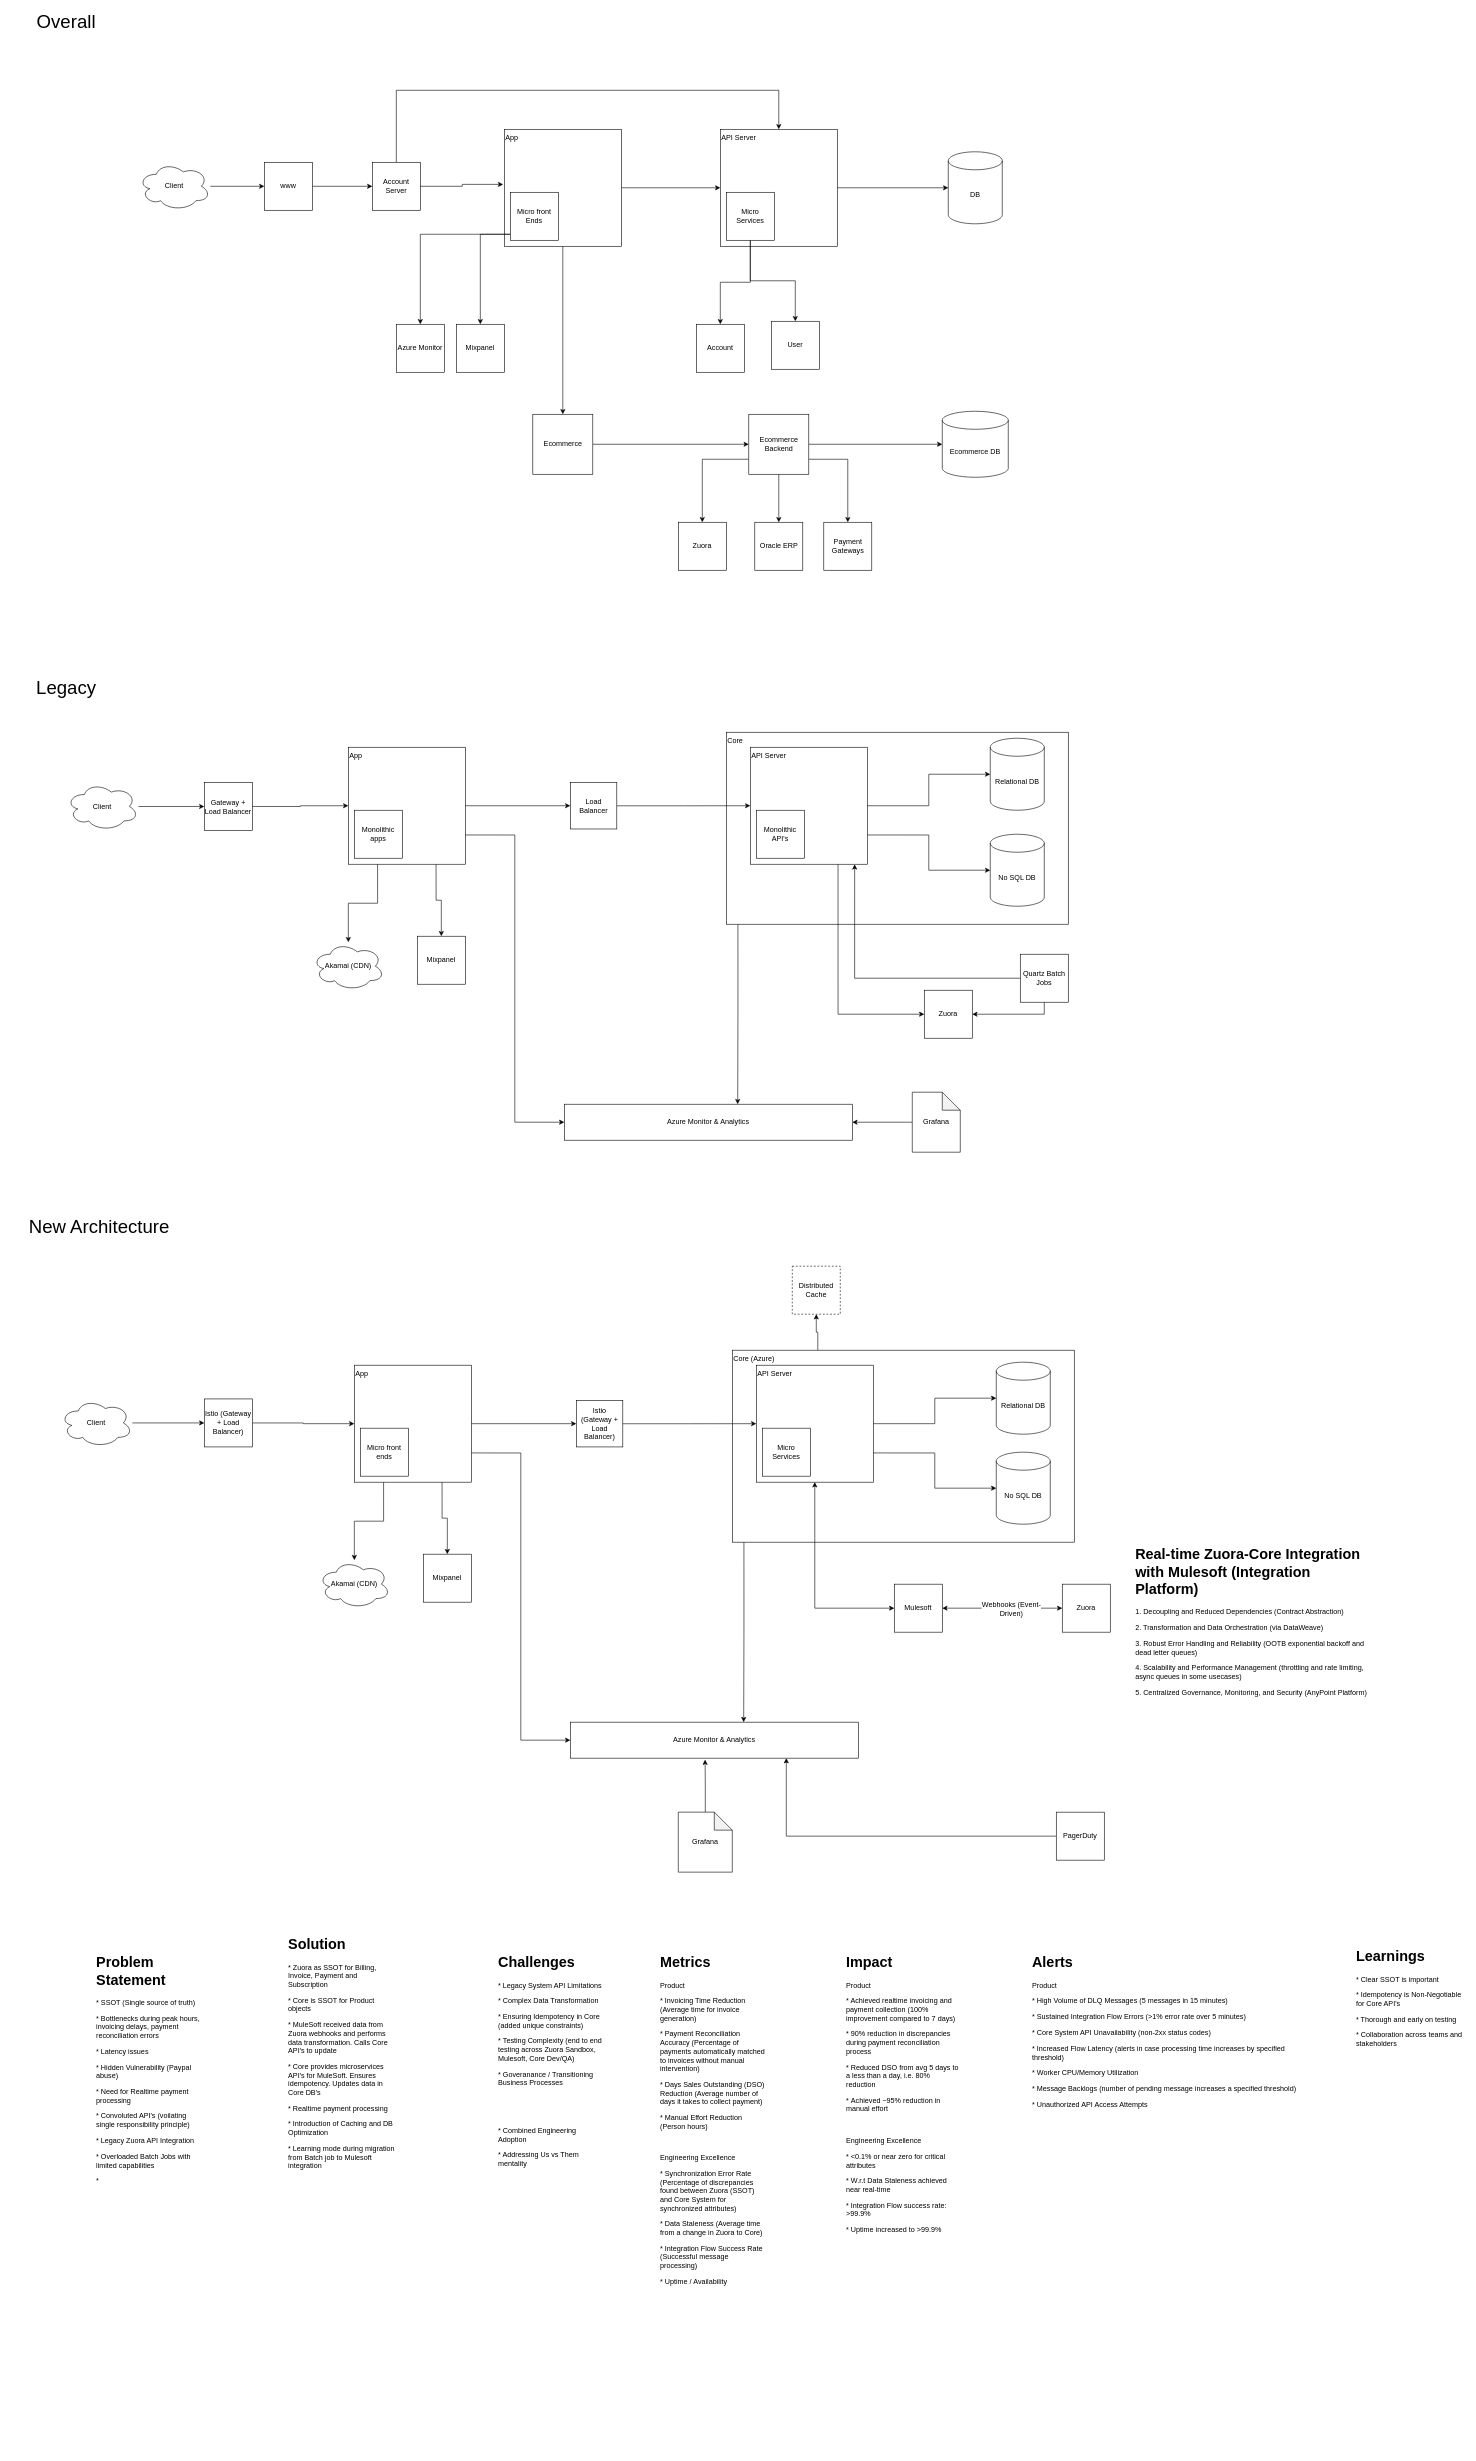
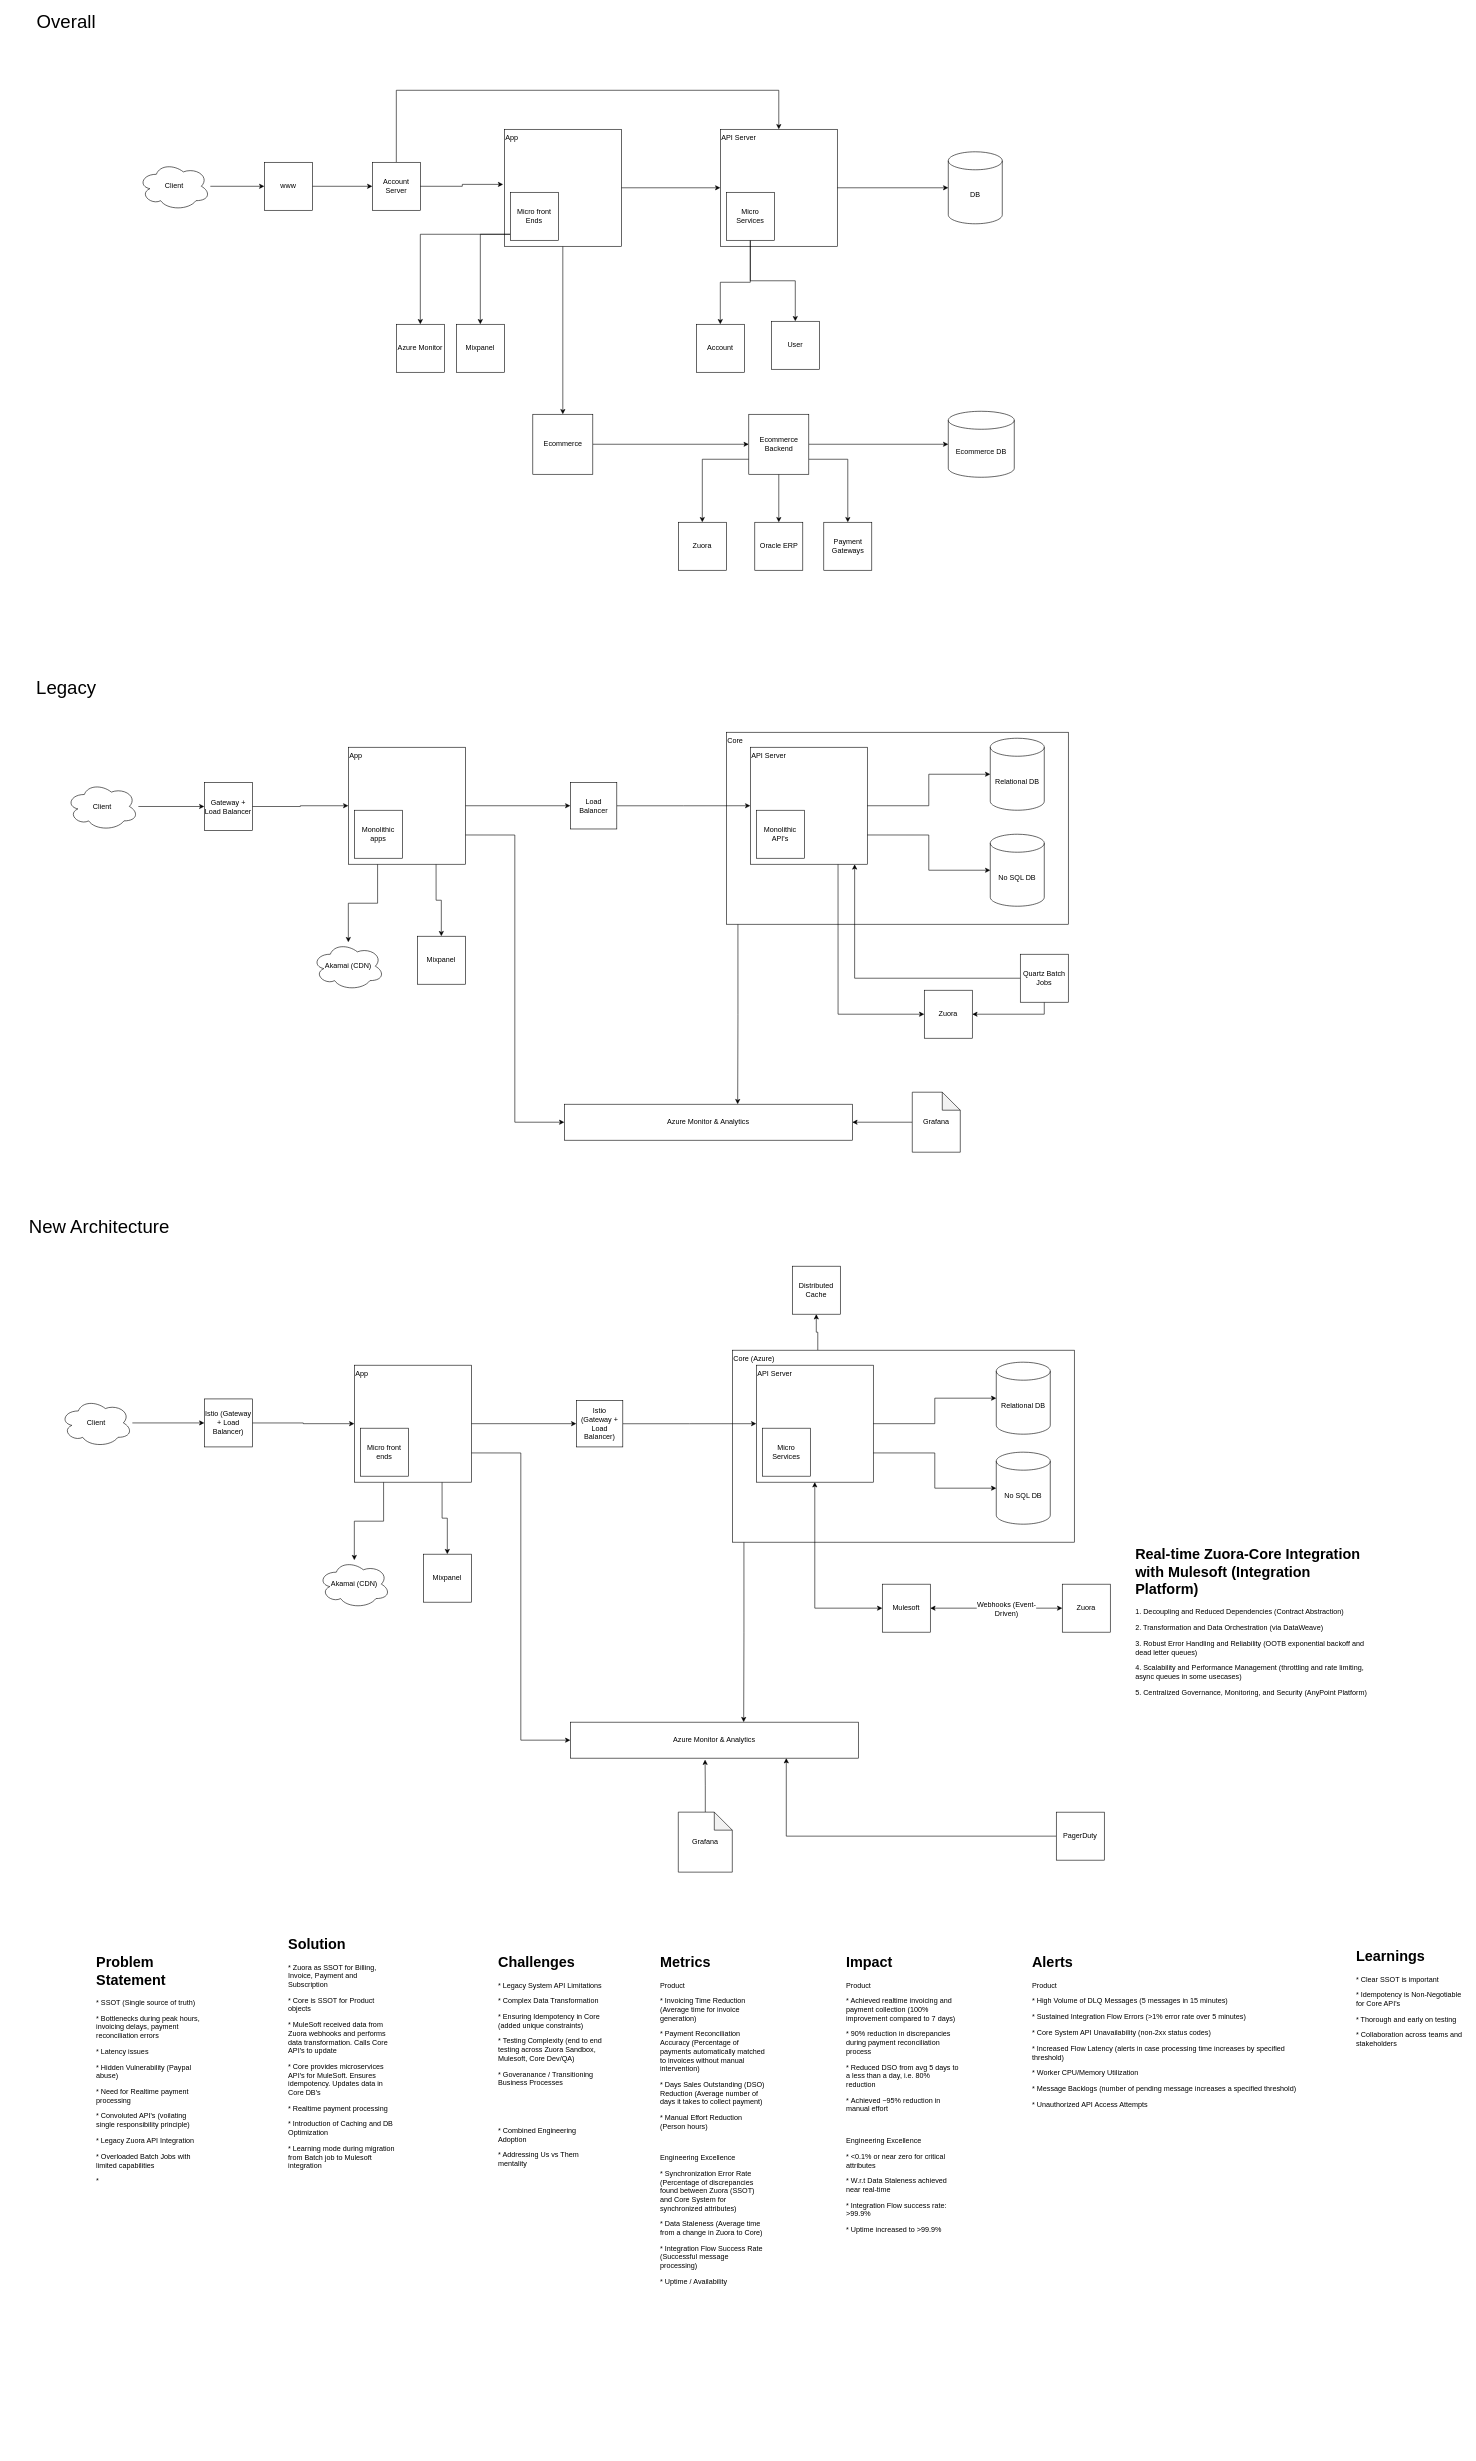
node "Ecommerce DB": moved (975, 444) -> (981, 444)
node "Distributed Cache": style dashed -> solid
node "Mulesoft": moved (918, 1608) -> (906, 1608)
